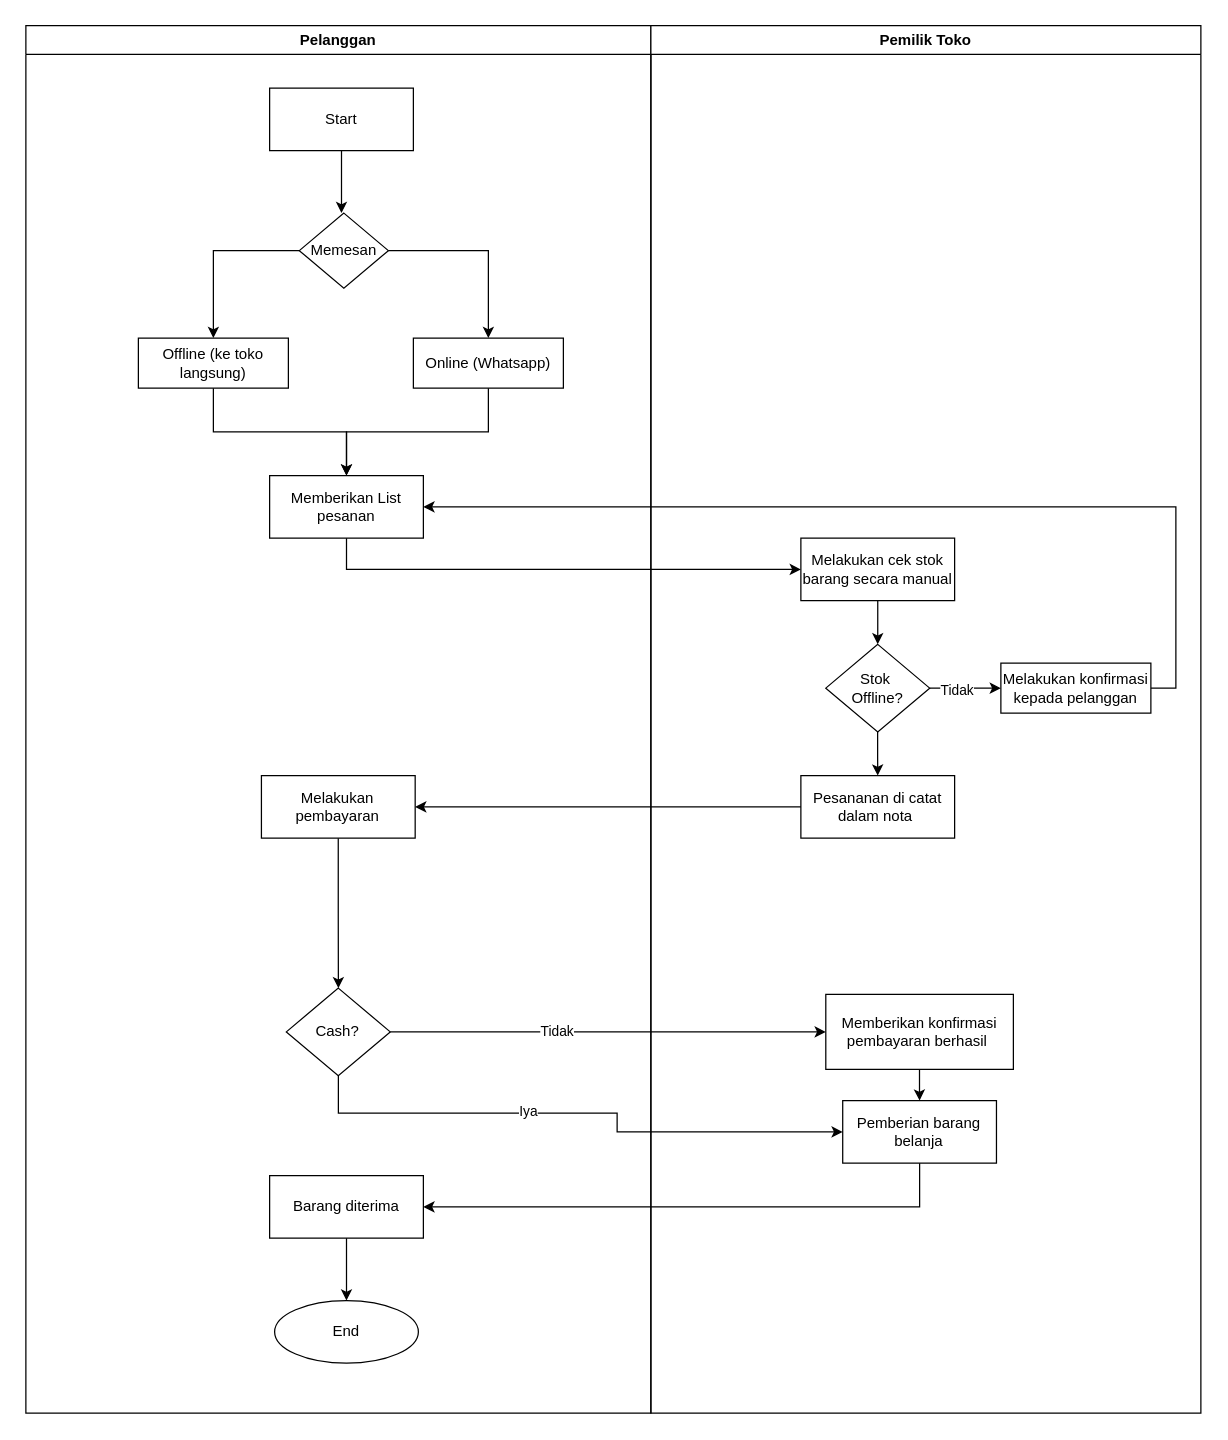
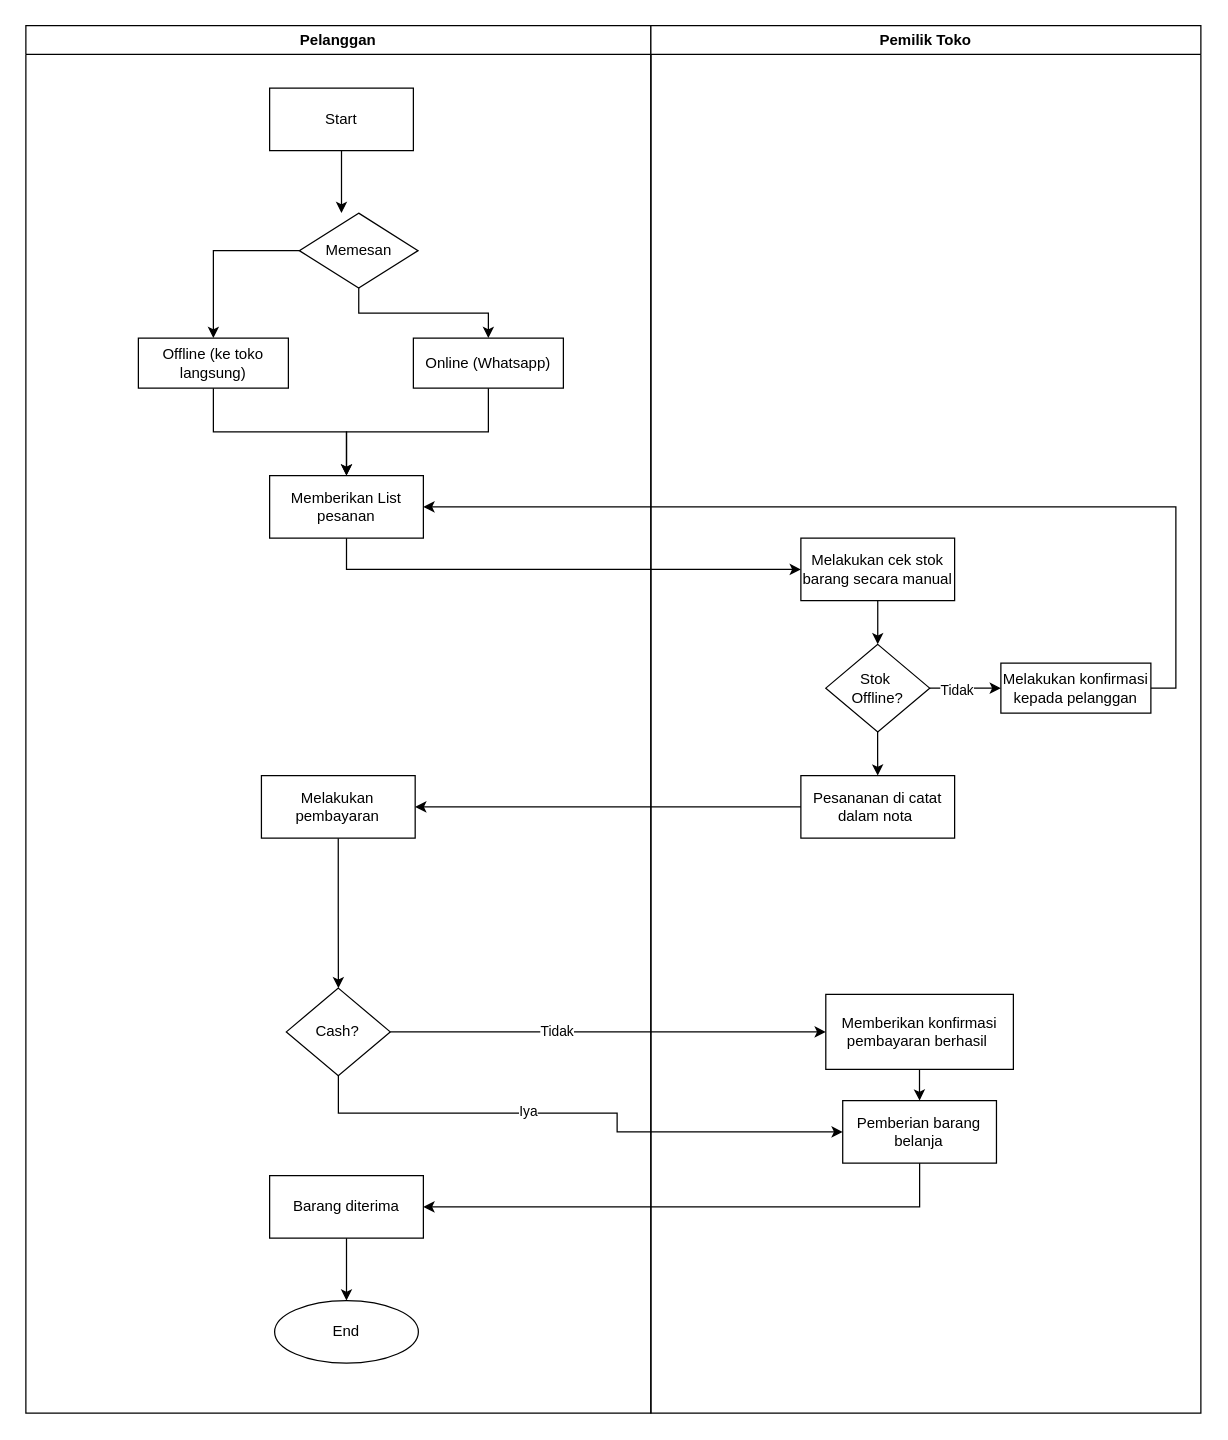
node "Memesan": size 89x75 -> 119x75
